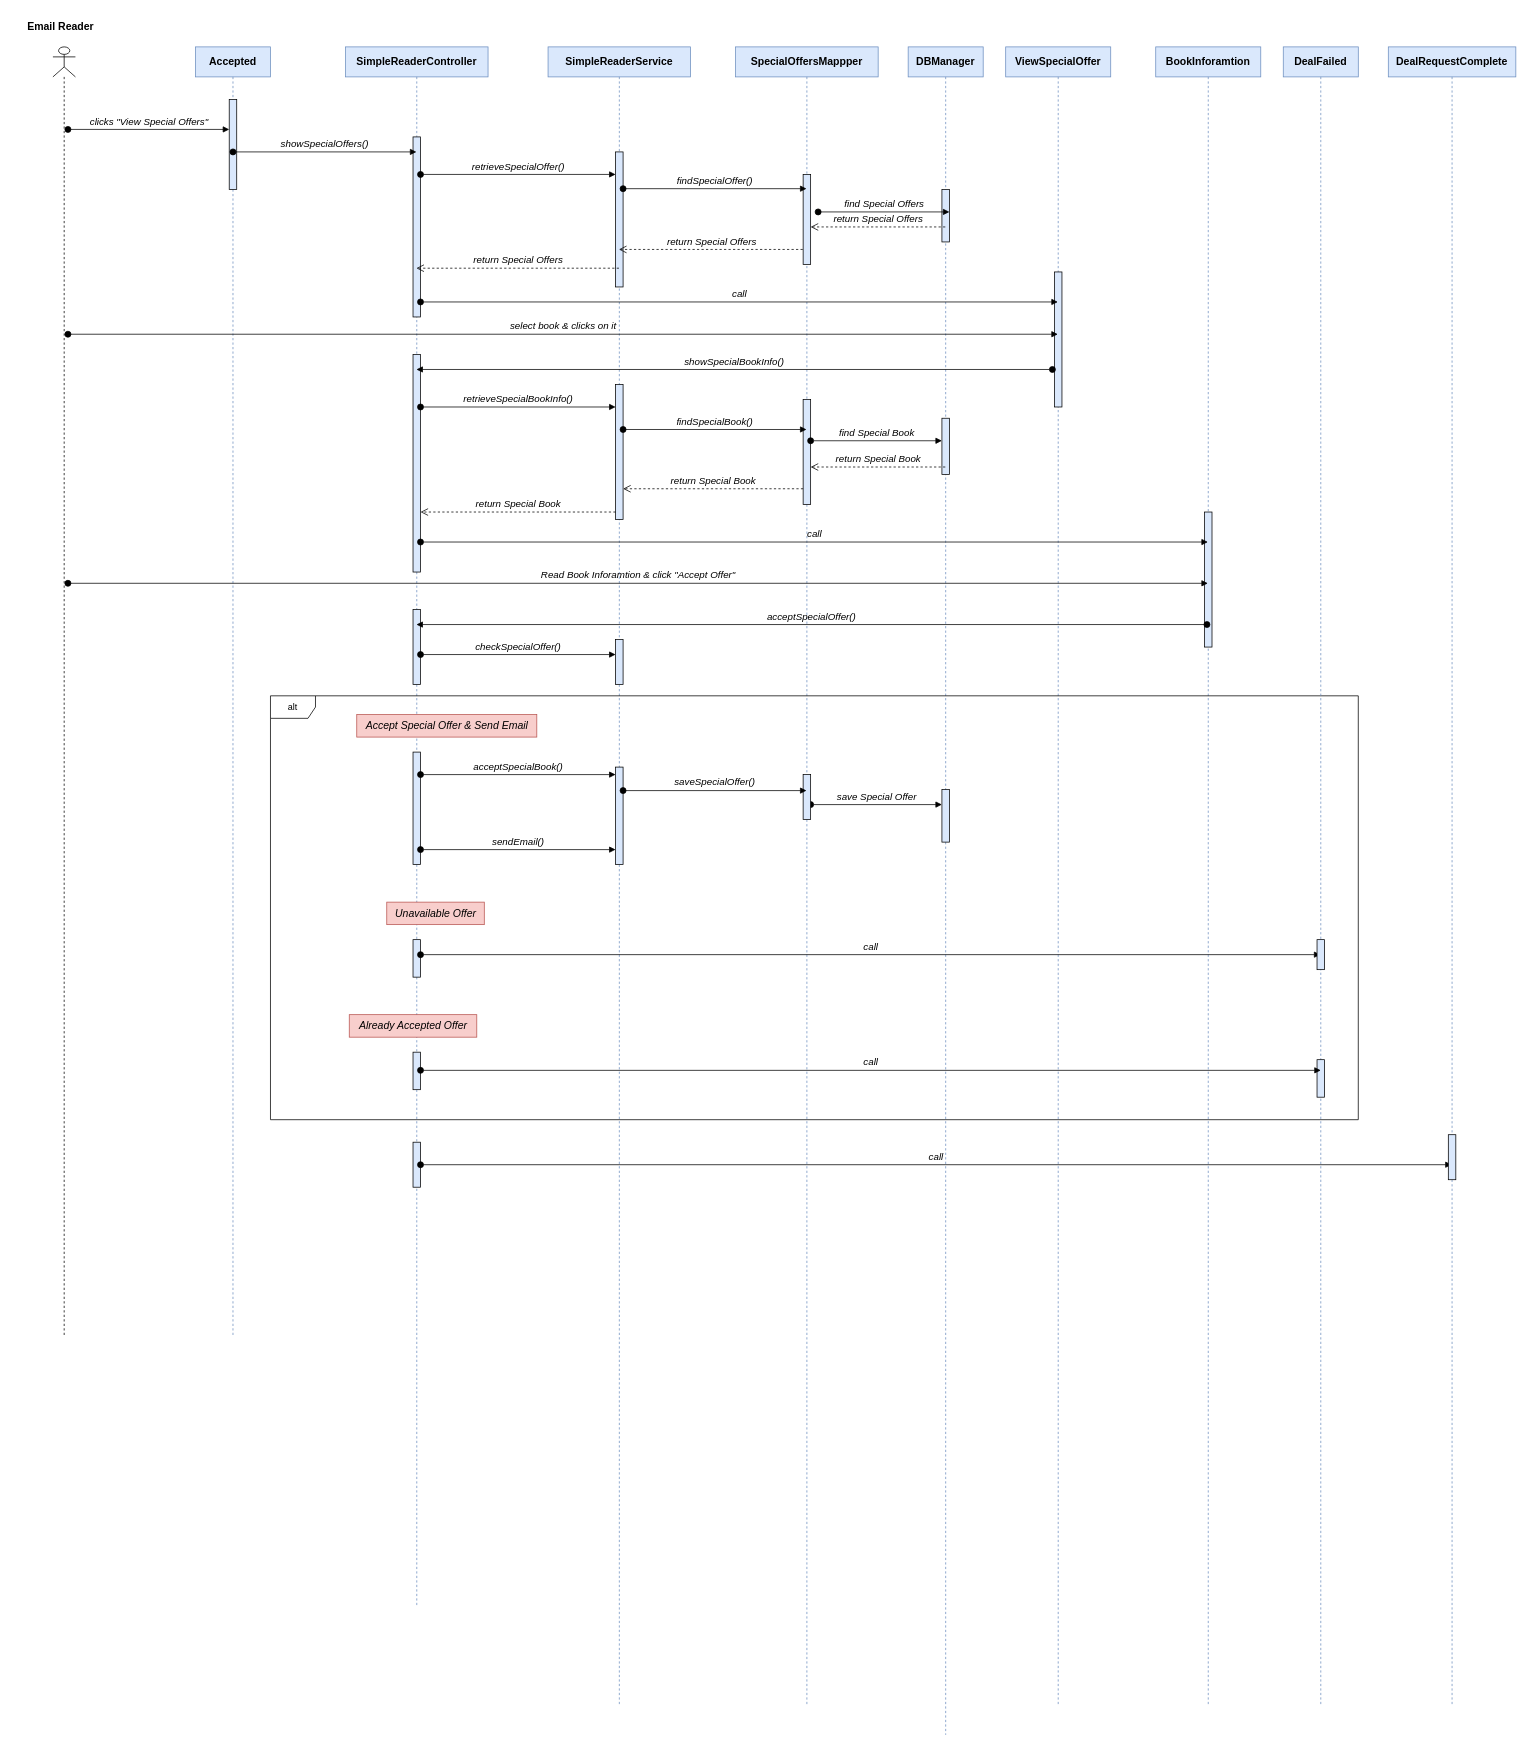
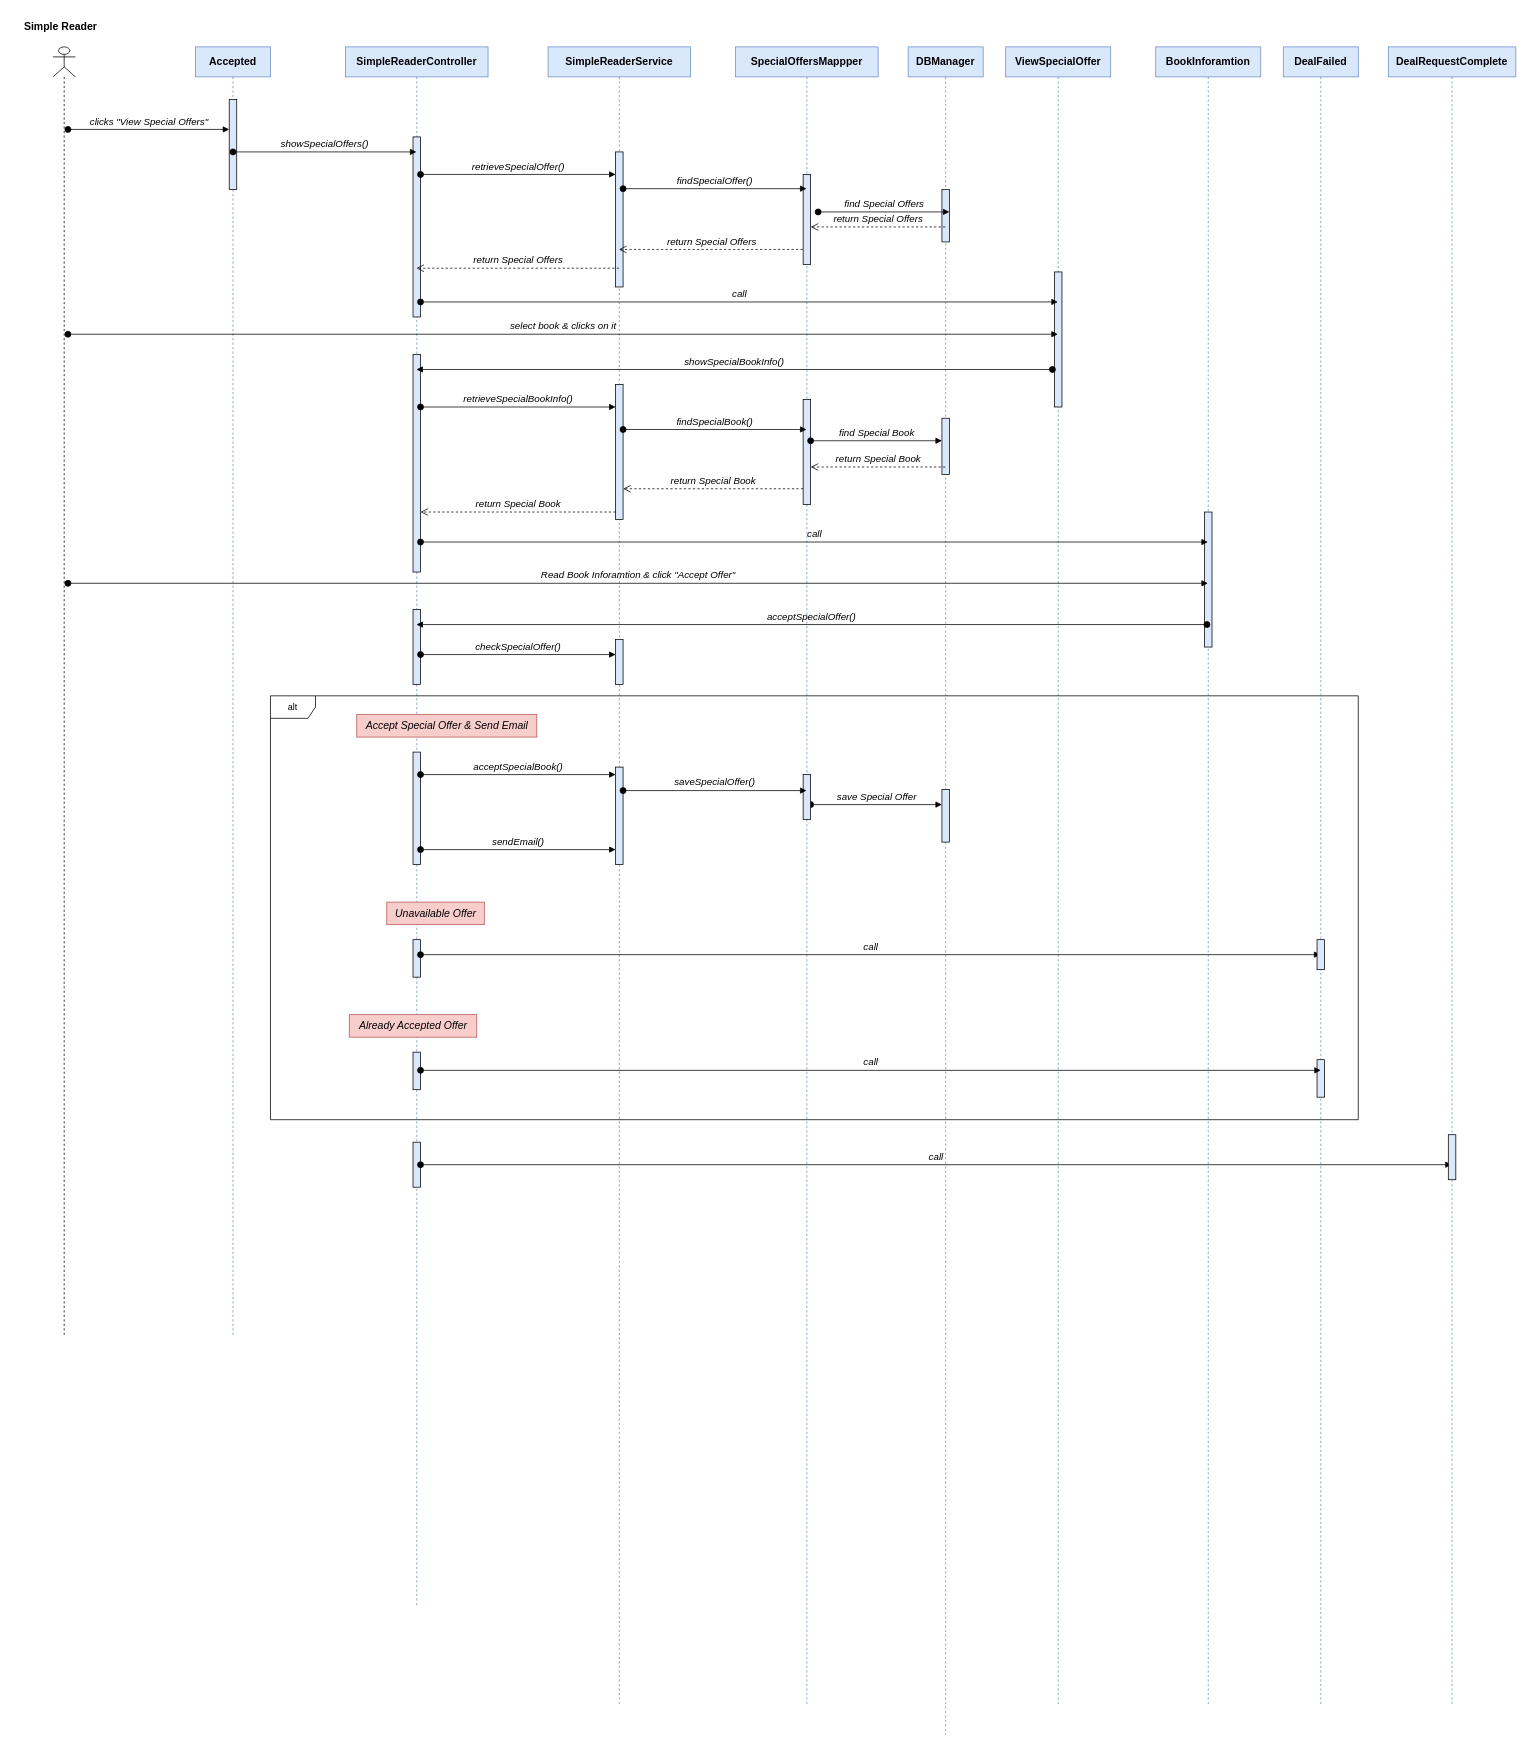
node "Email Reader": label "Email Reader" -> "Simple Reader"
